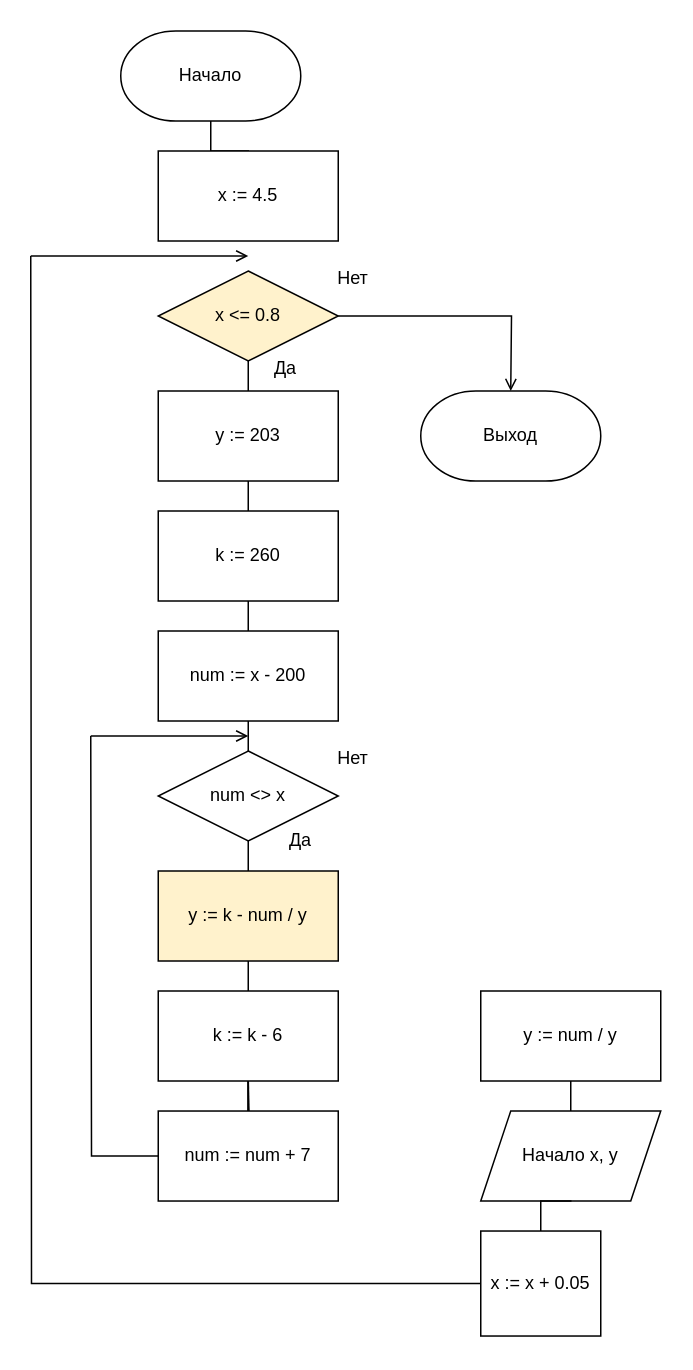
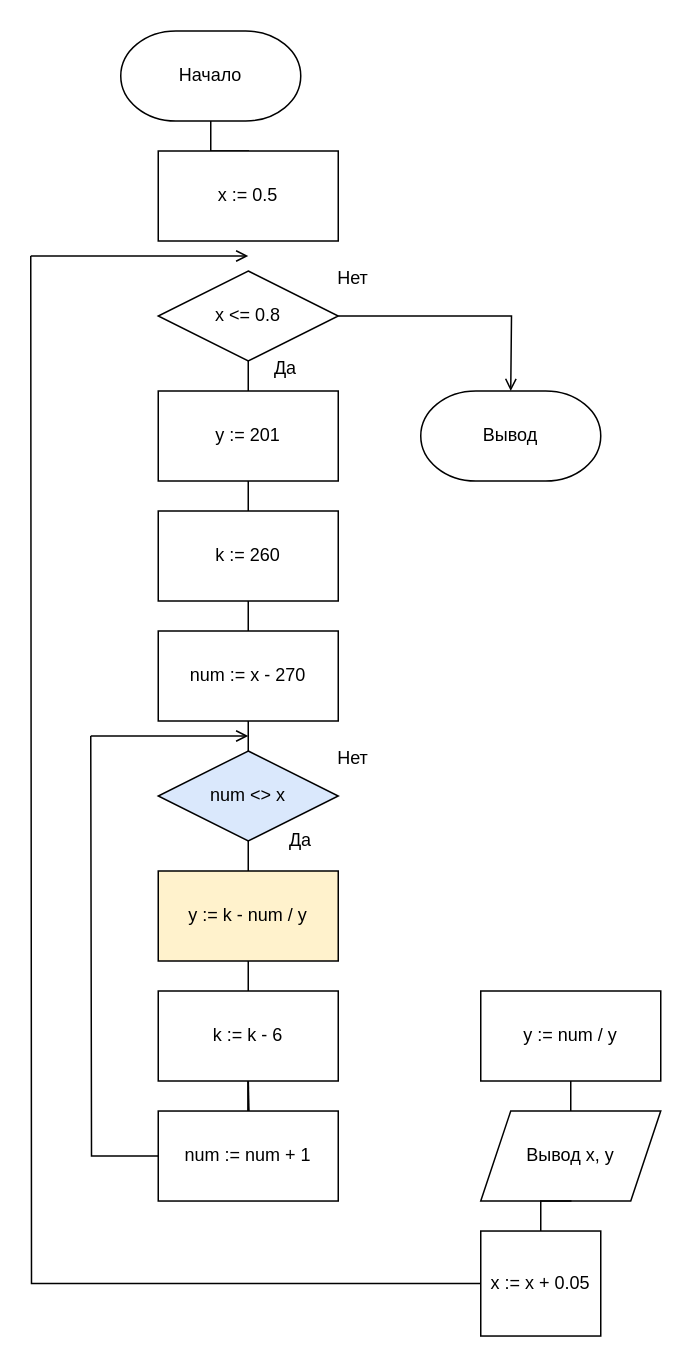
node "x := 4.5": label "x := 4.5" -> "x := 0.5"
node "x <= 0.8": fillcolor #fff2cc -> #ffffff
node "у := 203": label "у := 203" -> "у := 201"
node "Выход": label "Выход" -> "Вывод"
node "num := x - 200": label "num := x - 200" -> "num := x - 270"
node "num <> x": fillcolor #ffffff -> #dae8fc
node "num := num + 7": label "num := num + 7" -> "num := num + 1"
node "Начало x, y": label "Начало x, y" -> "Вывод x, y"
